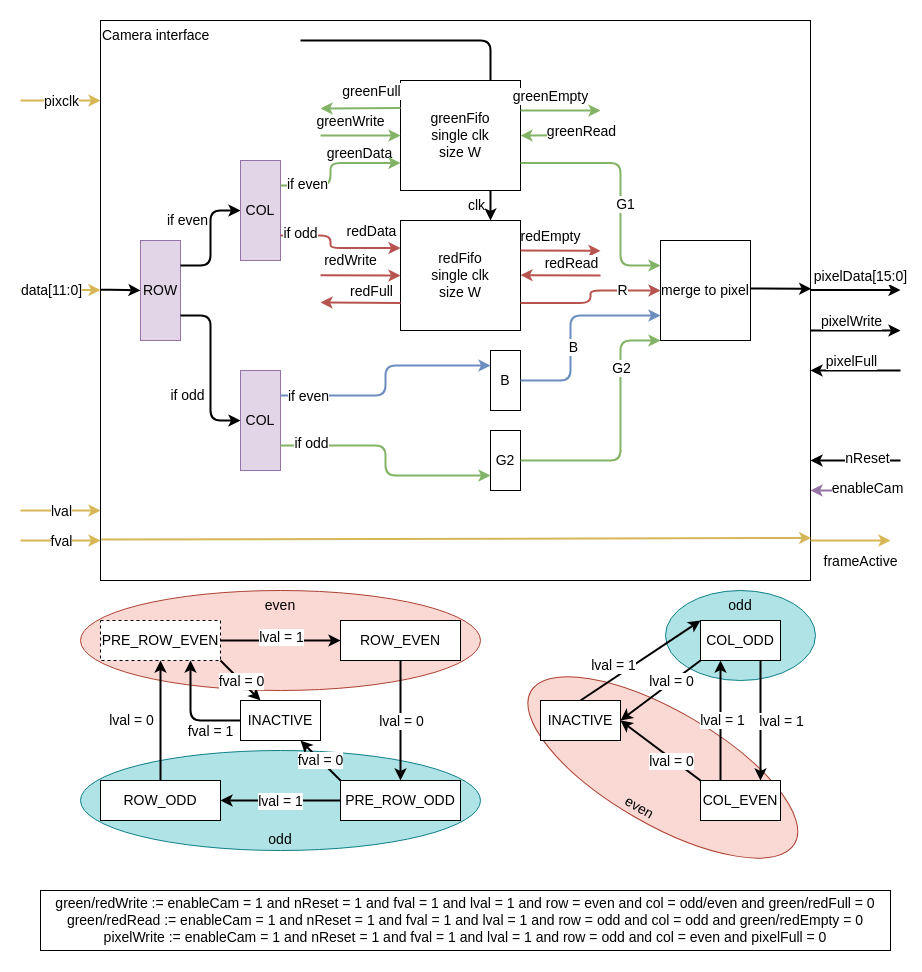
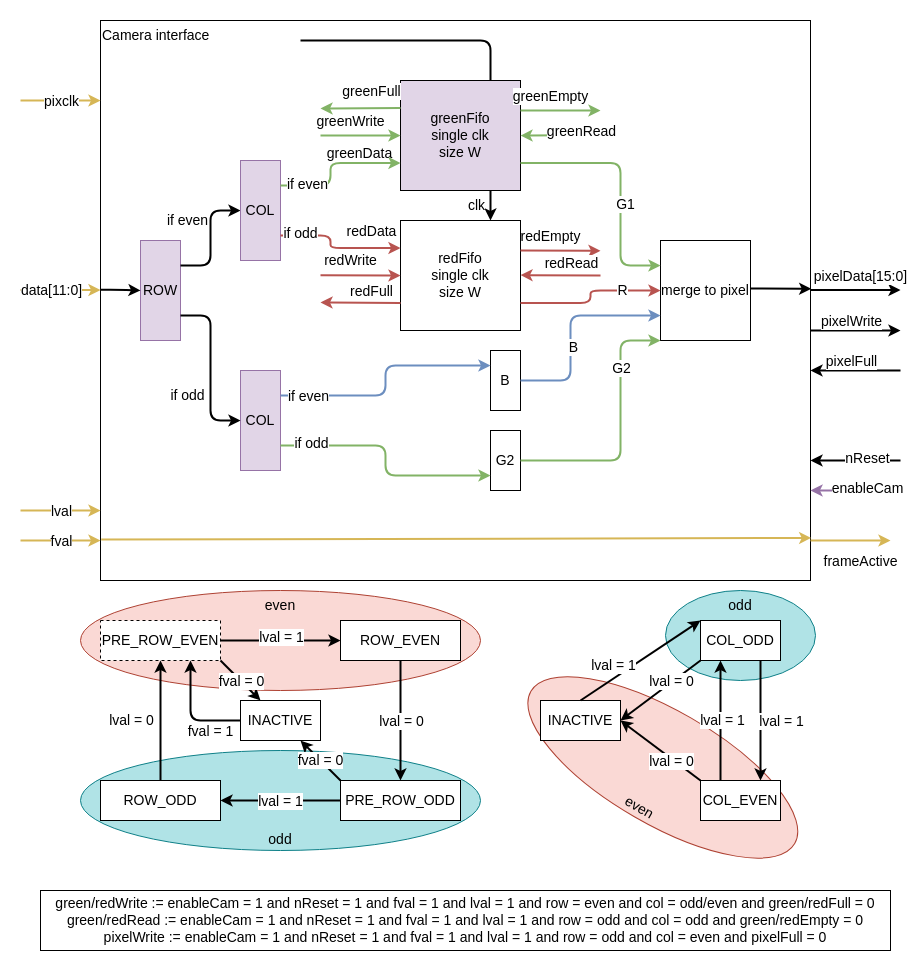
node "greenFifo single clk size W": fillcolor #ffffff -> #e1d5e7
